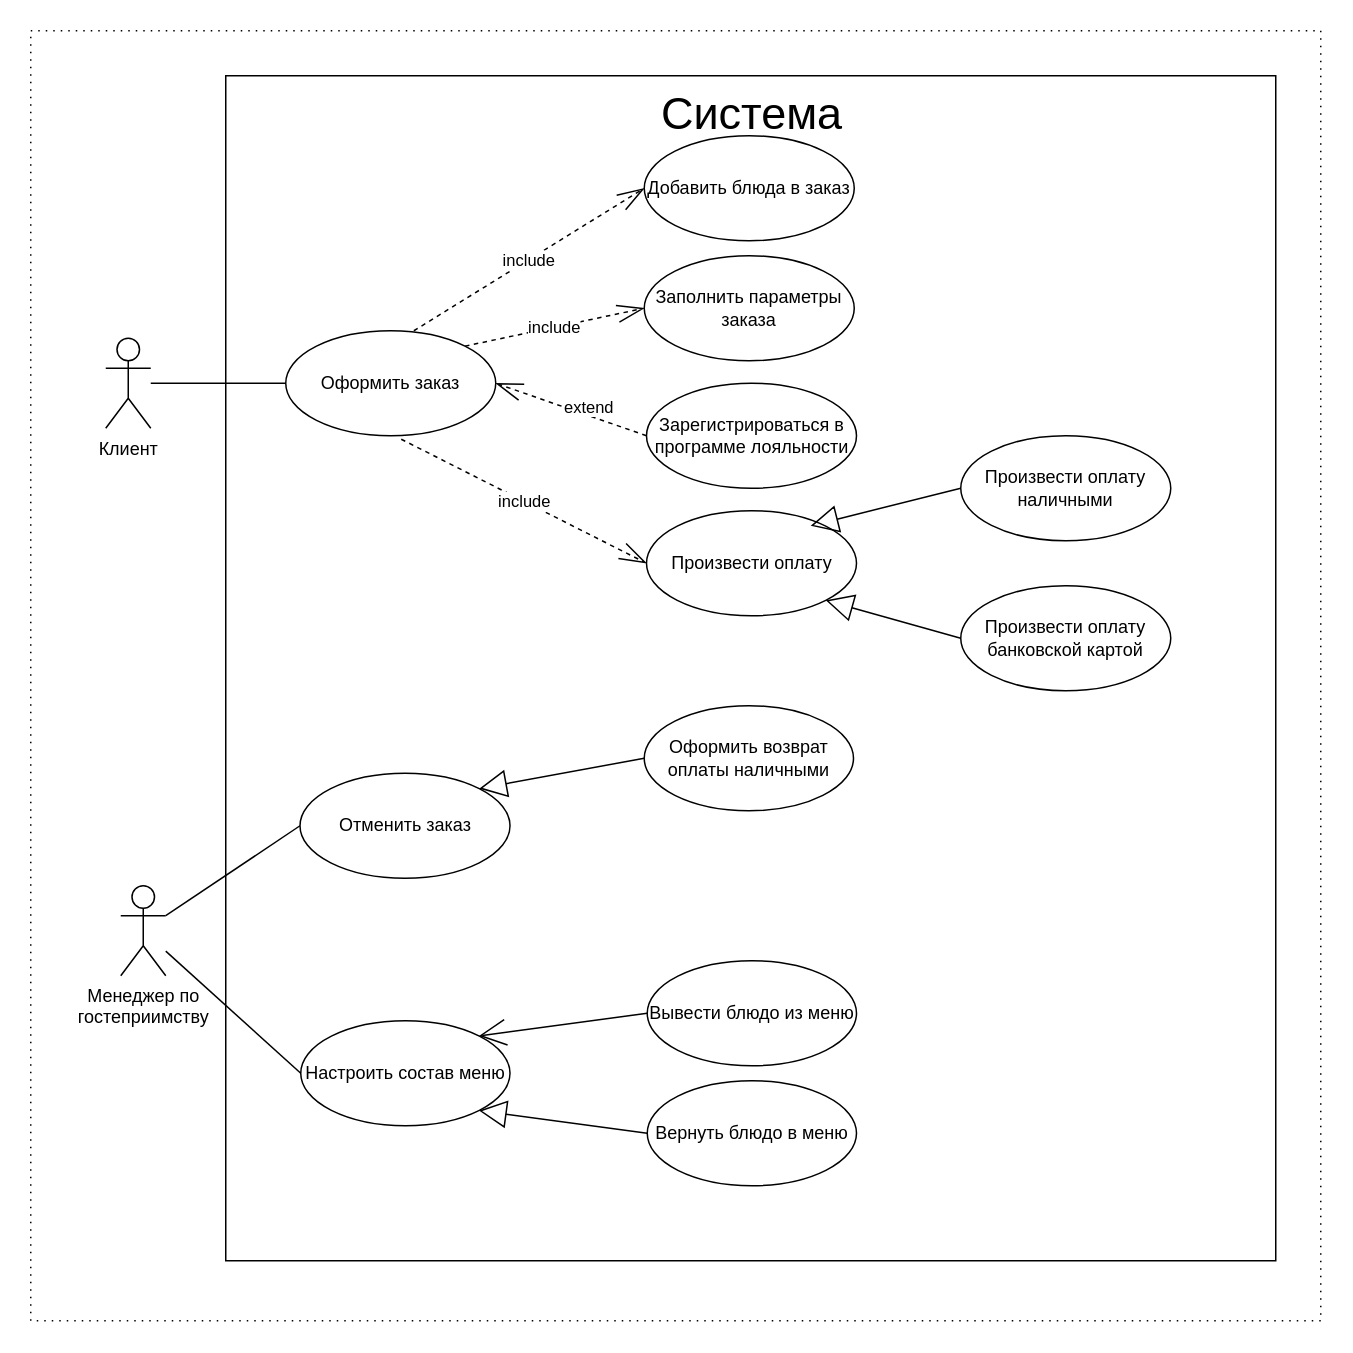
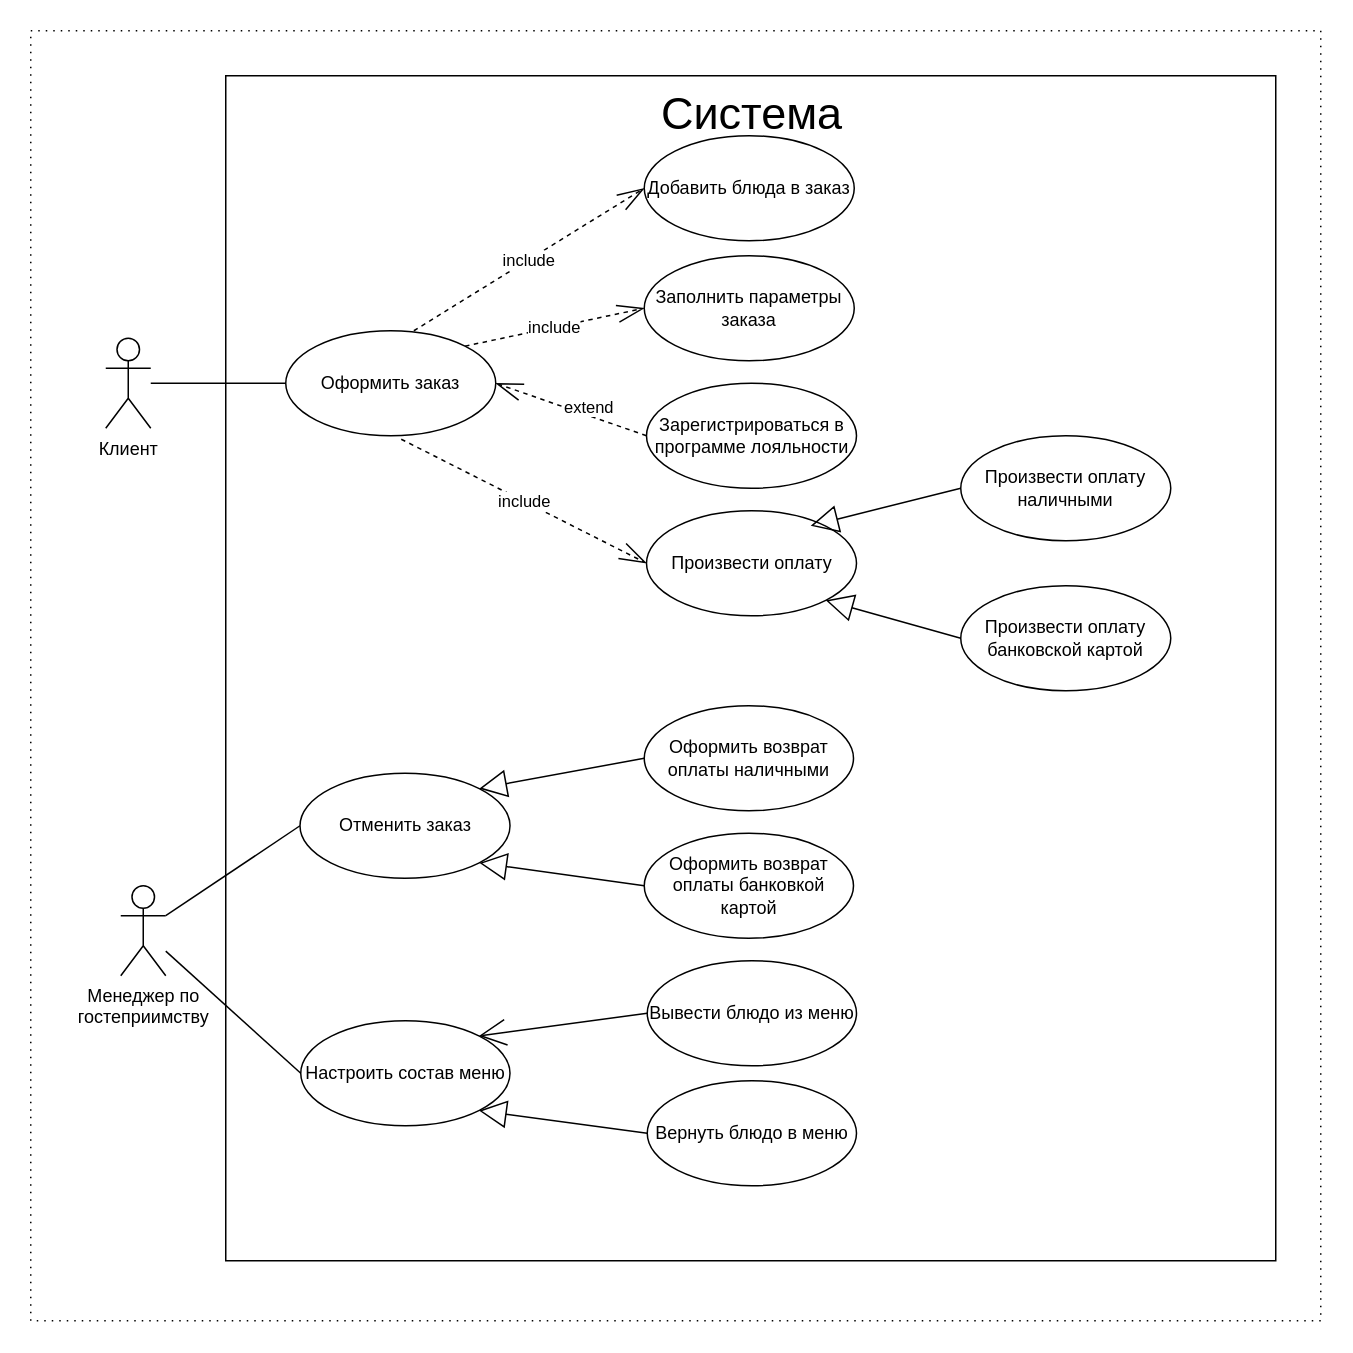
edge "Оформить возврат оплаты банковкой картой" -> "Отменить заказ": added
node "Оформить возврат оплаты банковкой картой": added
